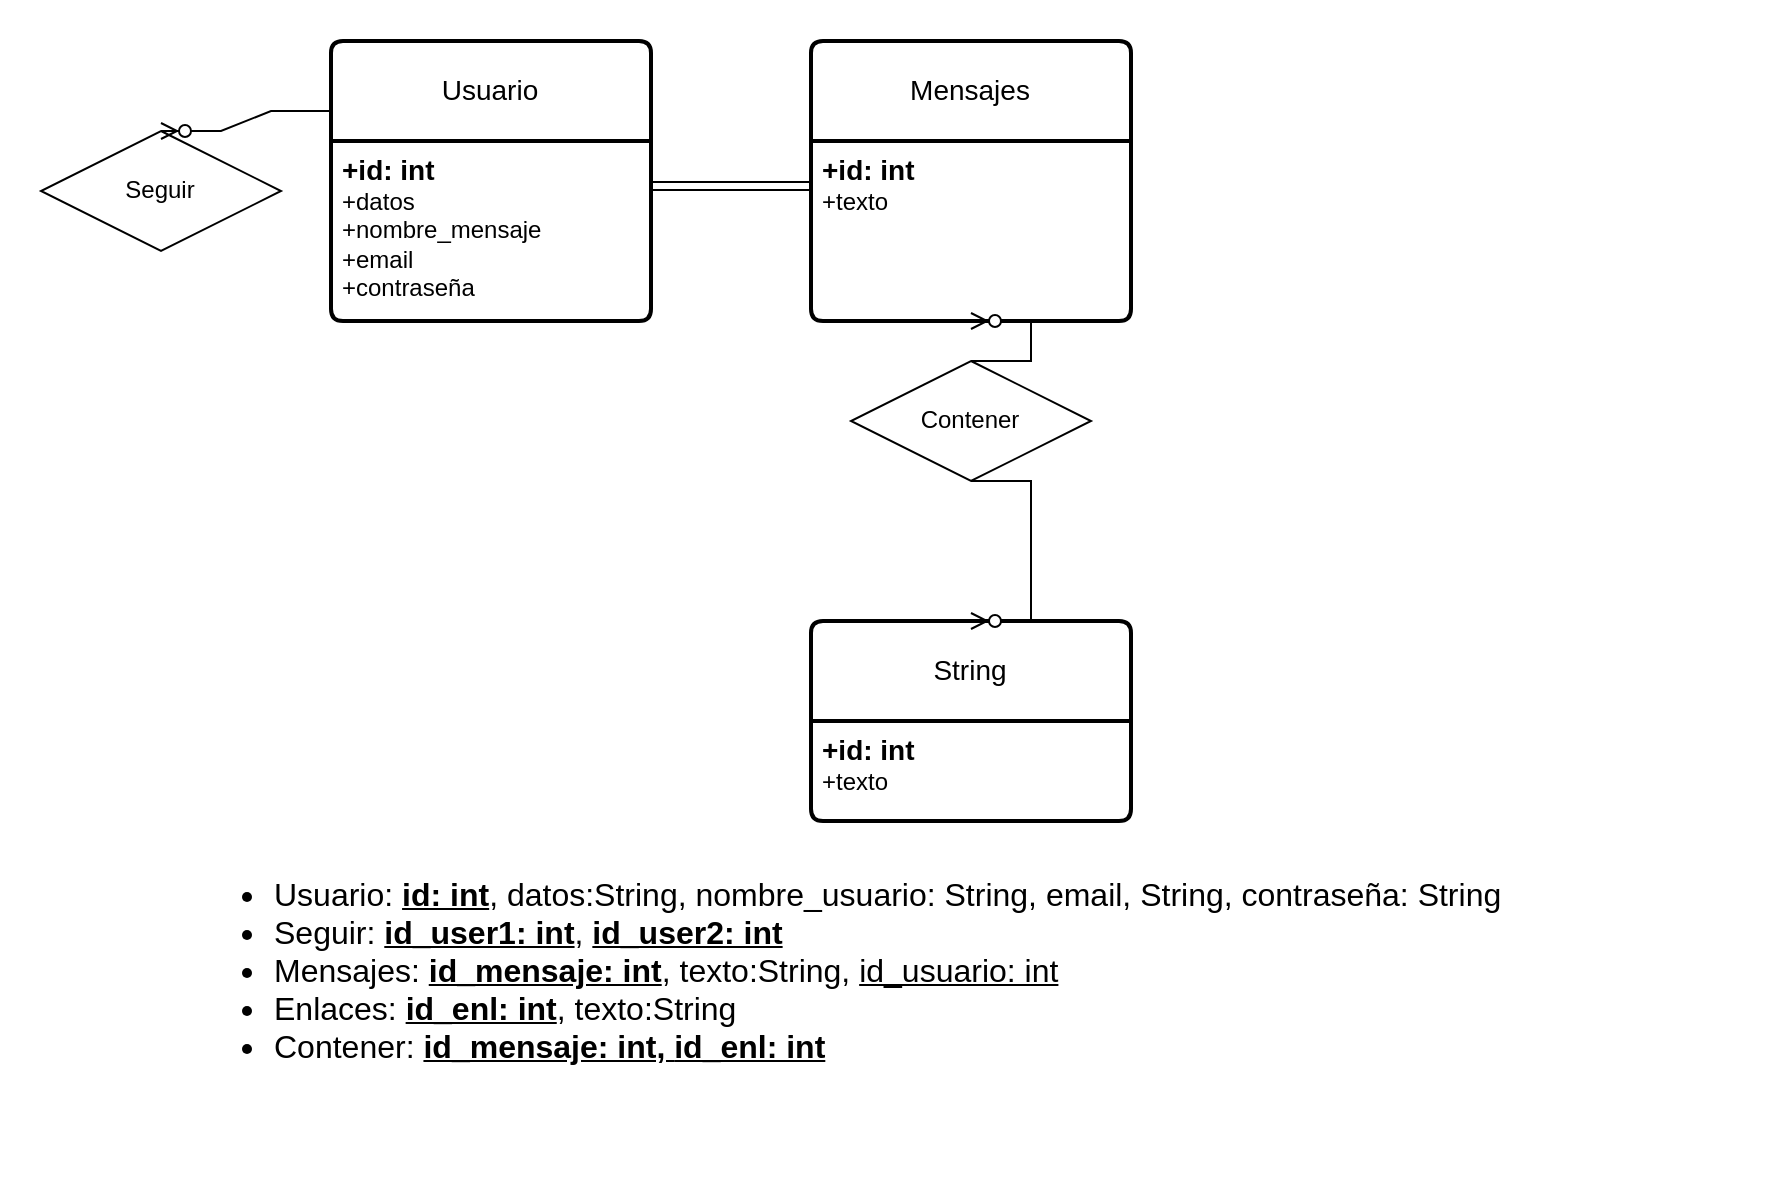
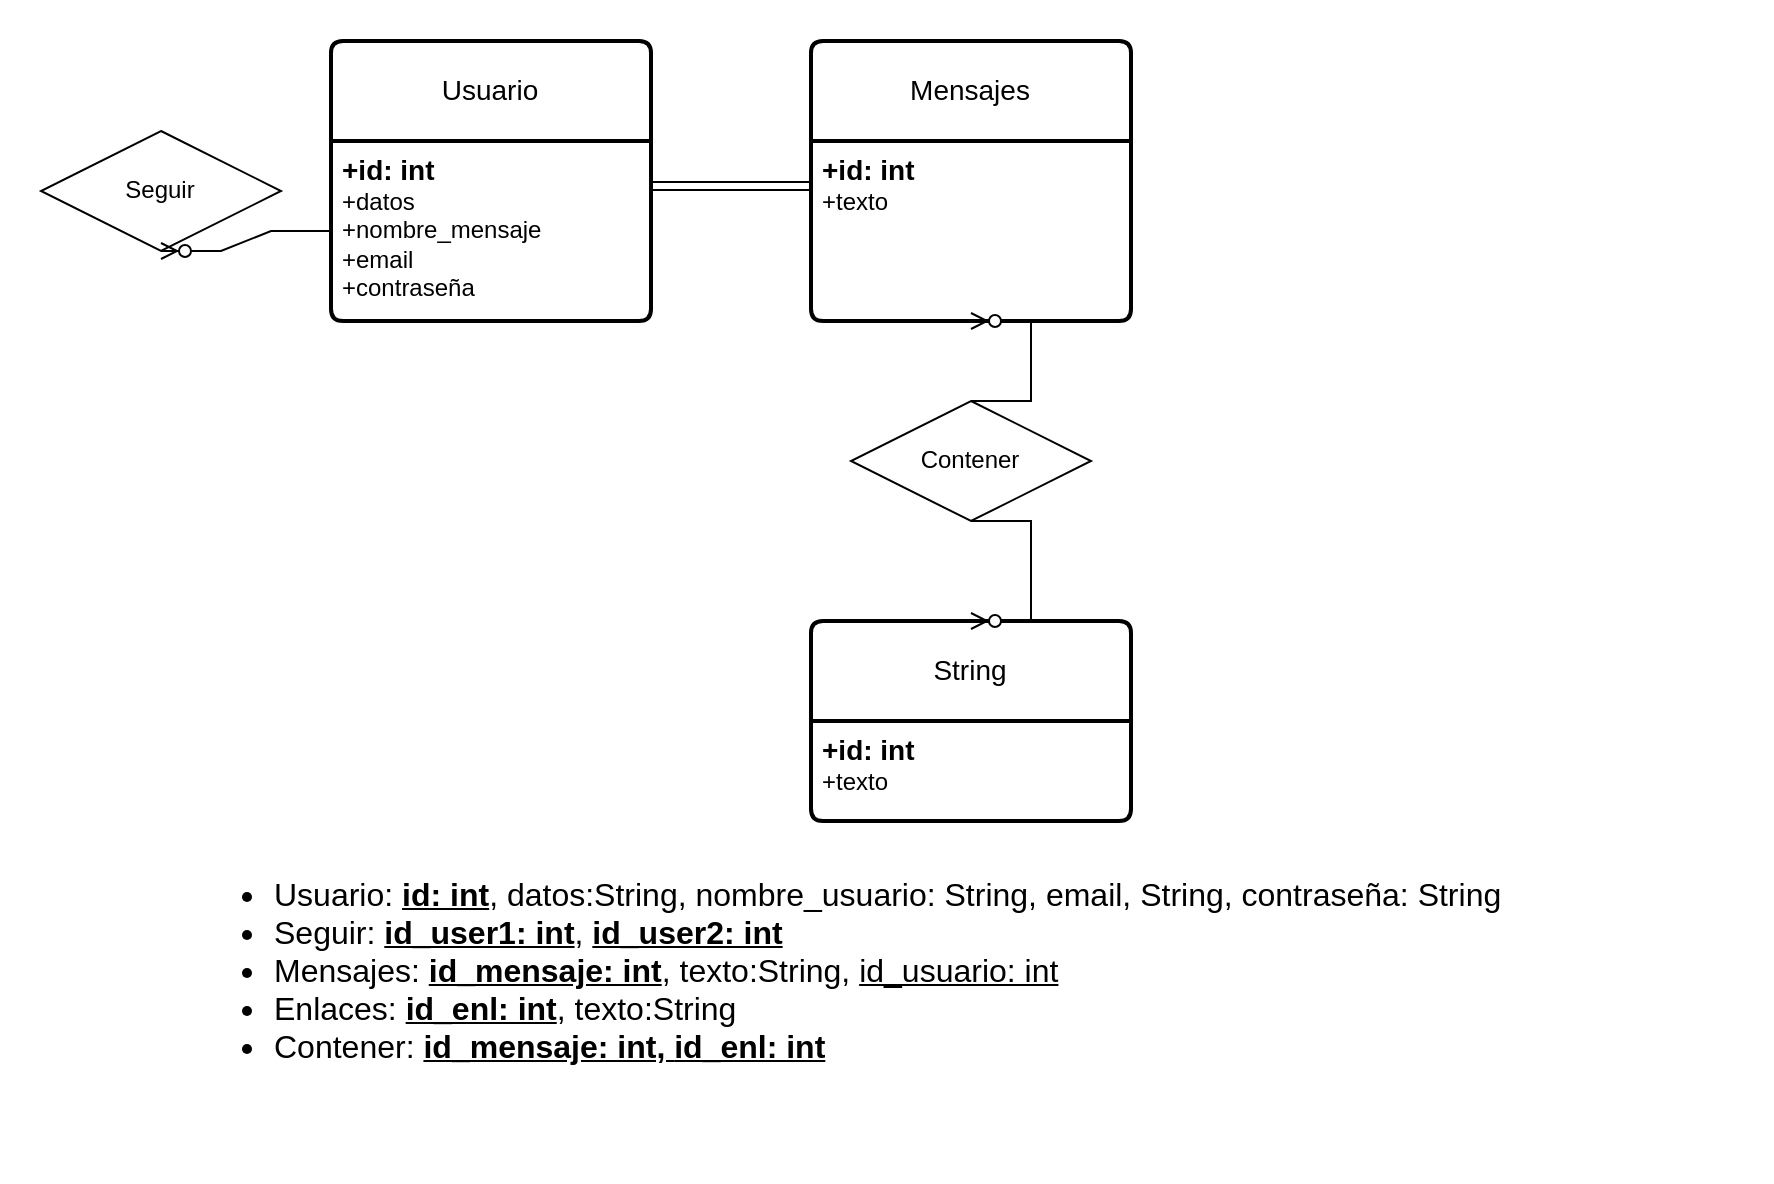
edge "Usuario" -> "Seguir": removed
edge "+id: int +datos +nombre_mensaje +email +contraseña" -> "Seguir": added
node "Contener": moved (971, 421) -> (971, 461)
